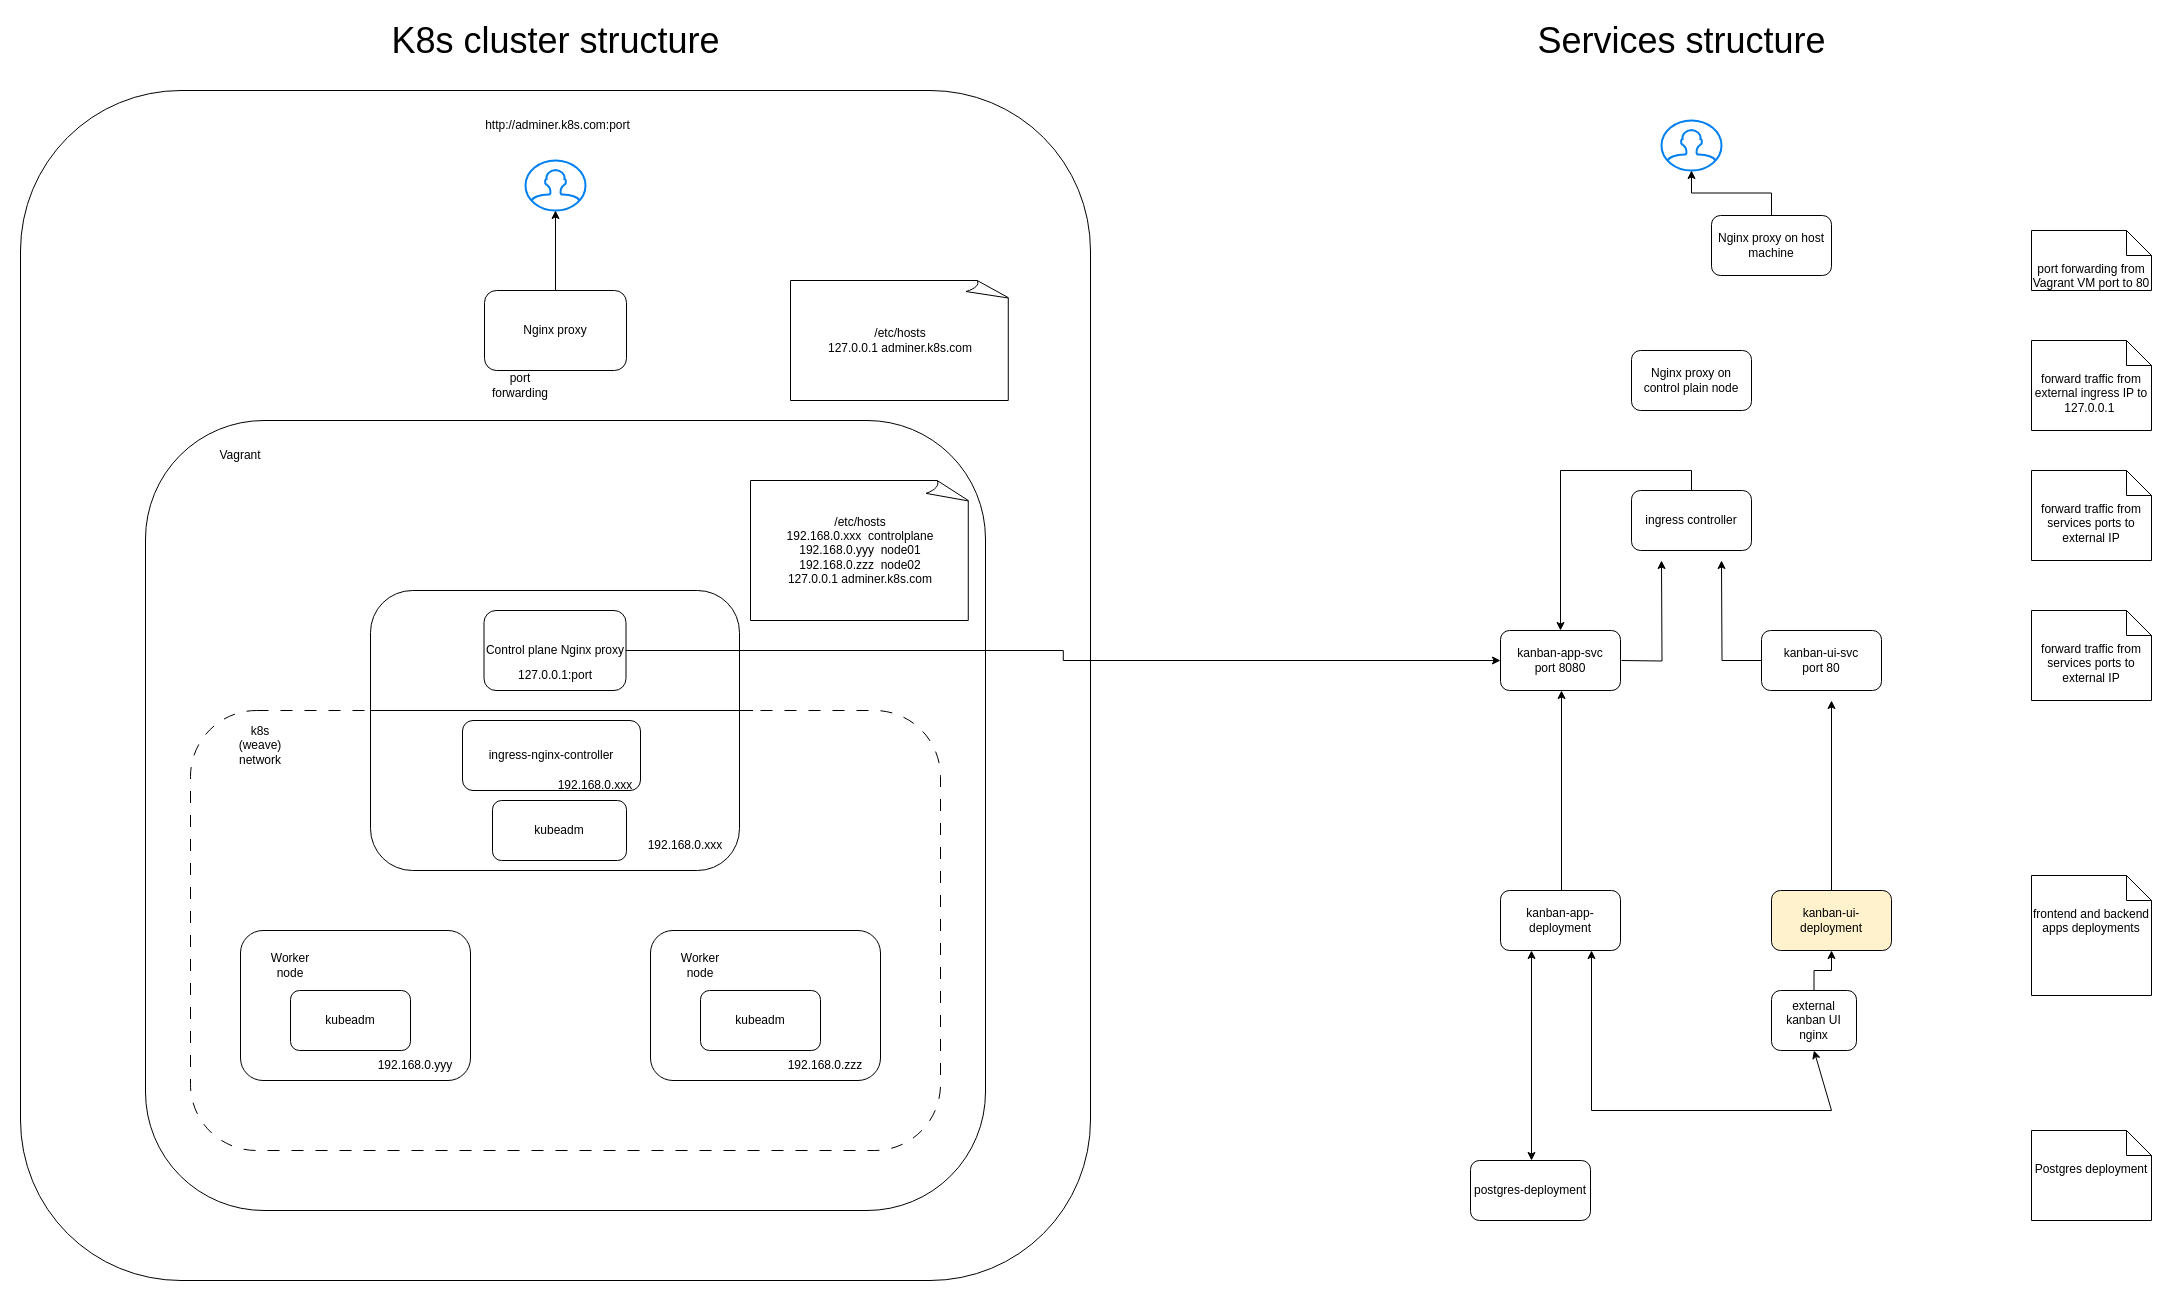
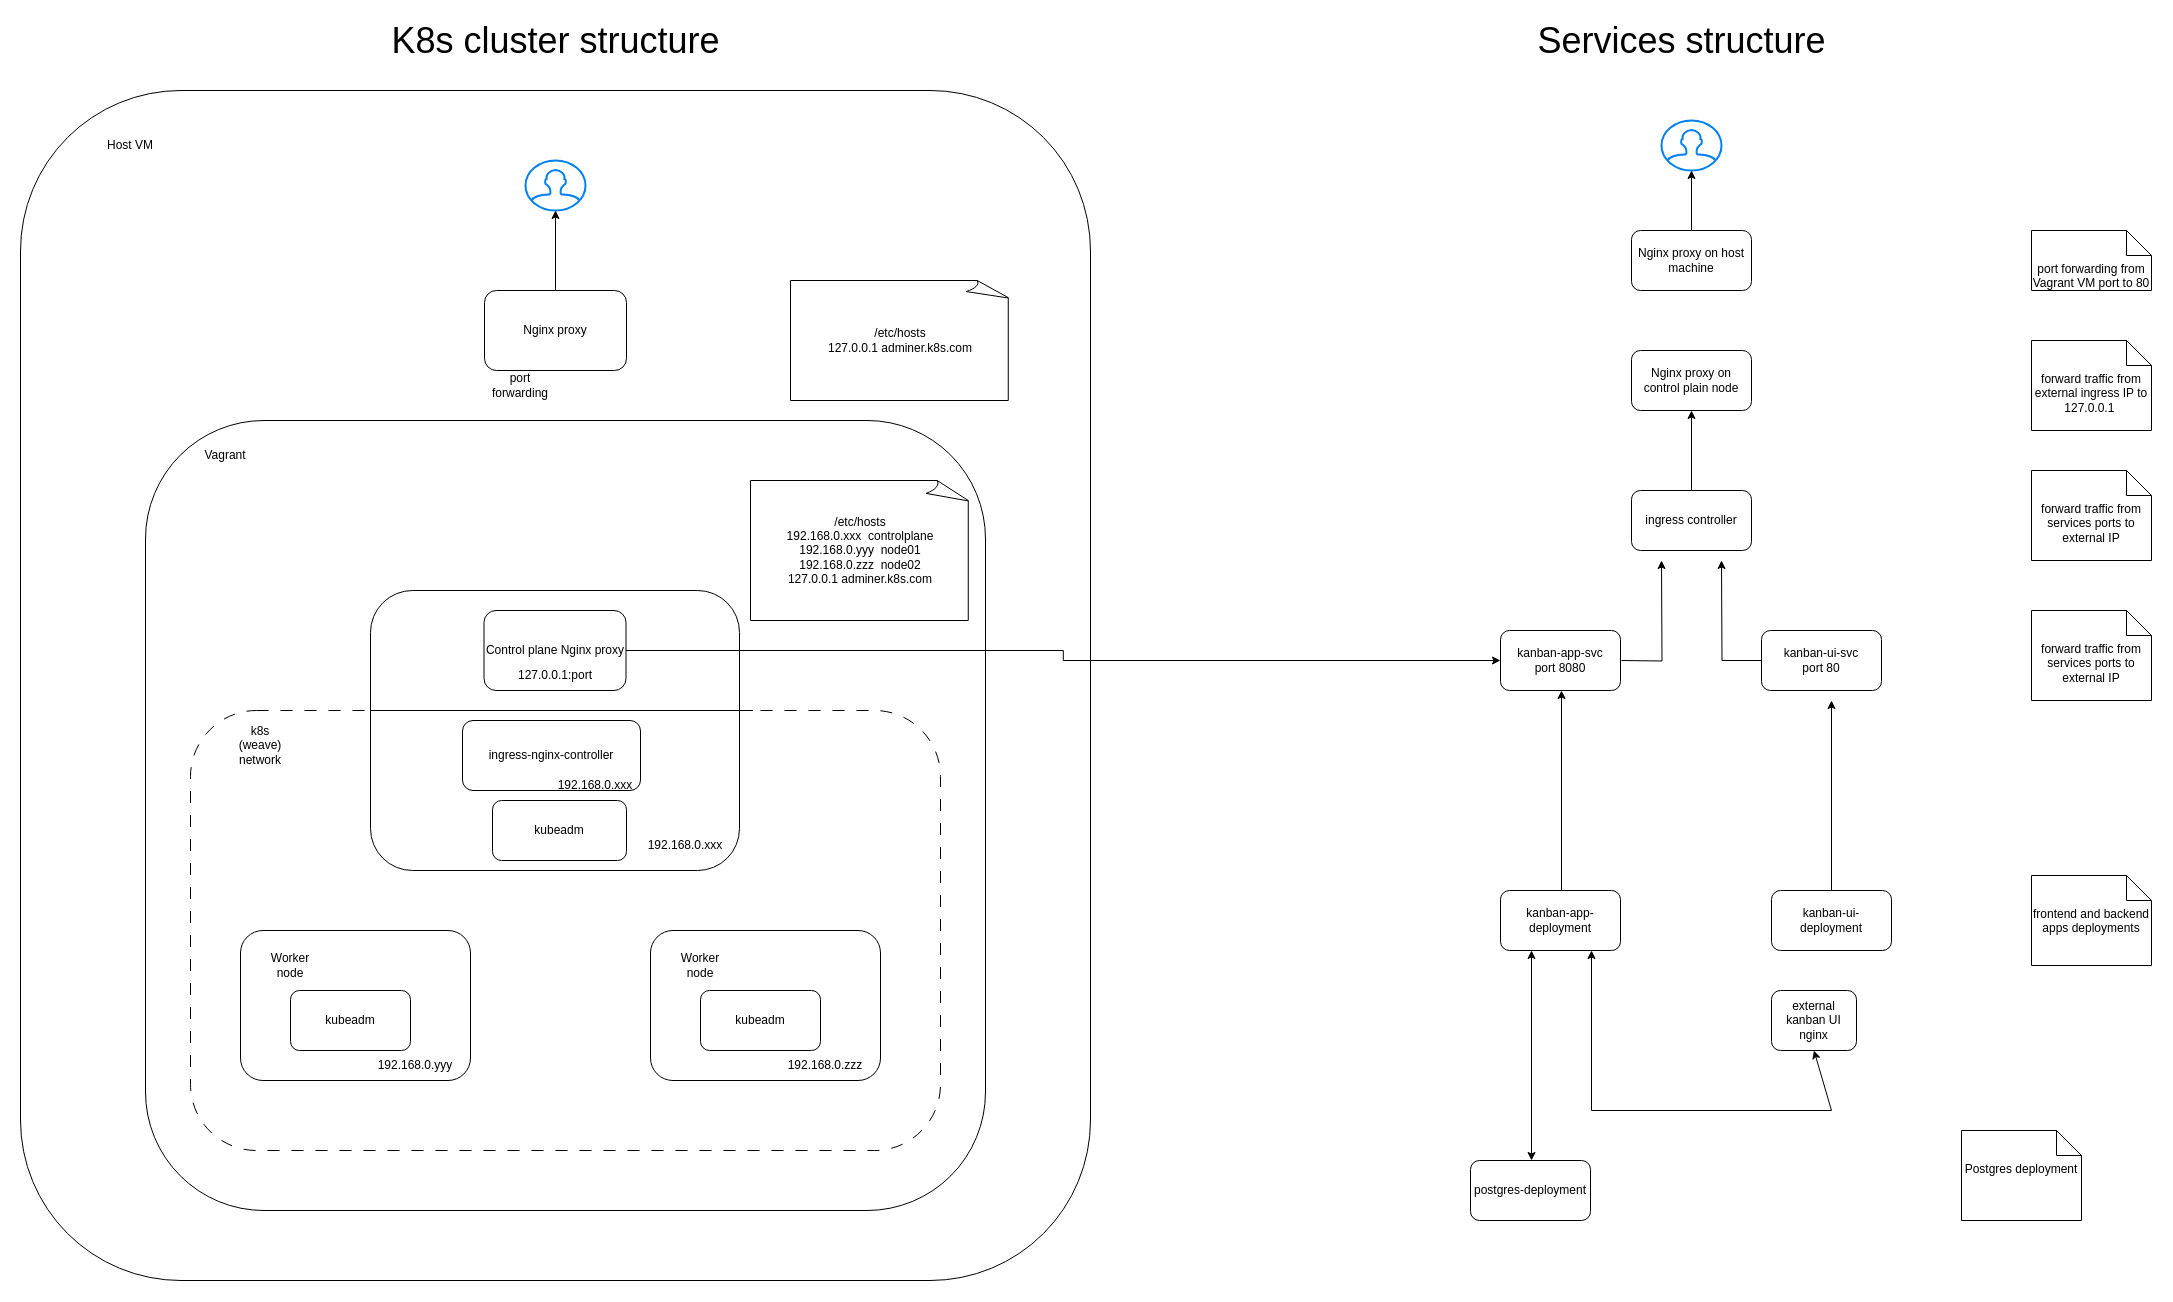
node "http://adminer.k8s.com:port": removed
node "Host VM": added
node "Nginx proxy on host machine": moved (1772, 246) -> (1692, 261)
node "Vagrant": moved (241, 456) -> (226, 456)
edge "ingress controller" -> "kanban-app-svc port 8080": now "ingress controller" -> "Nginx proxy on control plain node"
node "kanban-ui-deployment": fillcolor #fff2cc -> #ffffff
node "frontend and backend apps deployments": size 120x120 -> 120x90
edge "external kanban UI nginx" -> "kanban-ui-deployment": removed
node "Postgres deployment": moved (2092, 1176) -> (2022, 1176)
